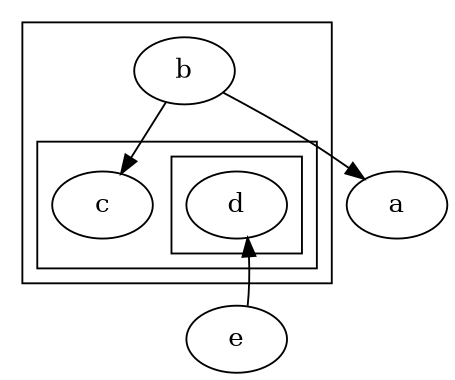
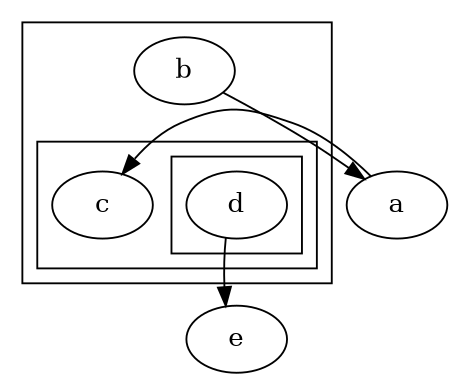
edge "b" -> "c": now "a" -> "c"
edge "e" -> "d": reversed
